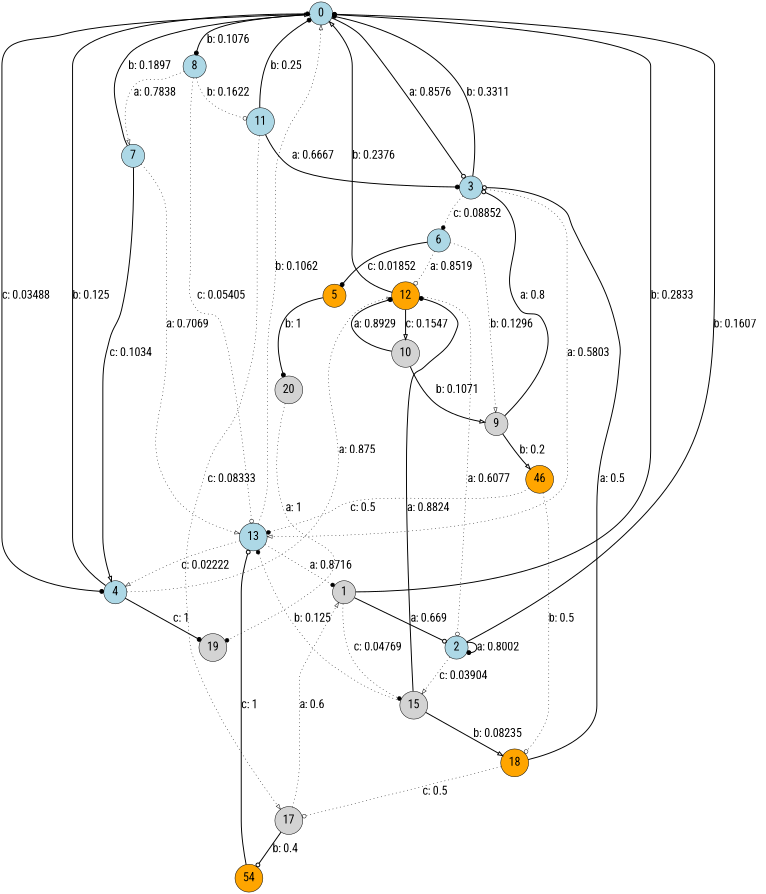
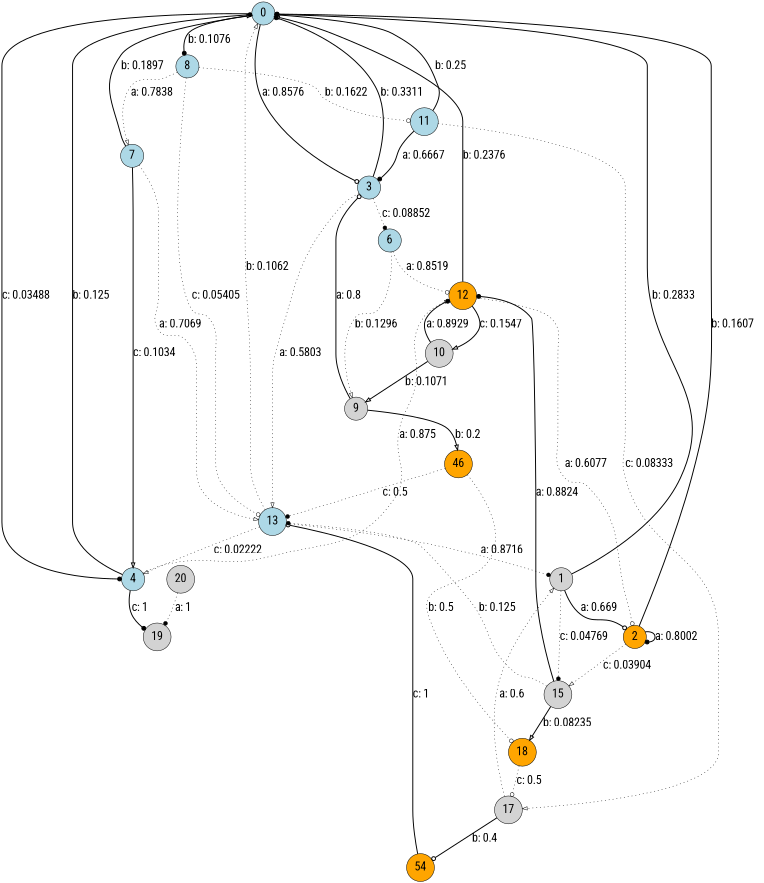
node "5": removed
edge "18" -> "3": removed, label "a: 0.5"
node "2": fillcolor lightblue -> orange
